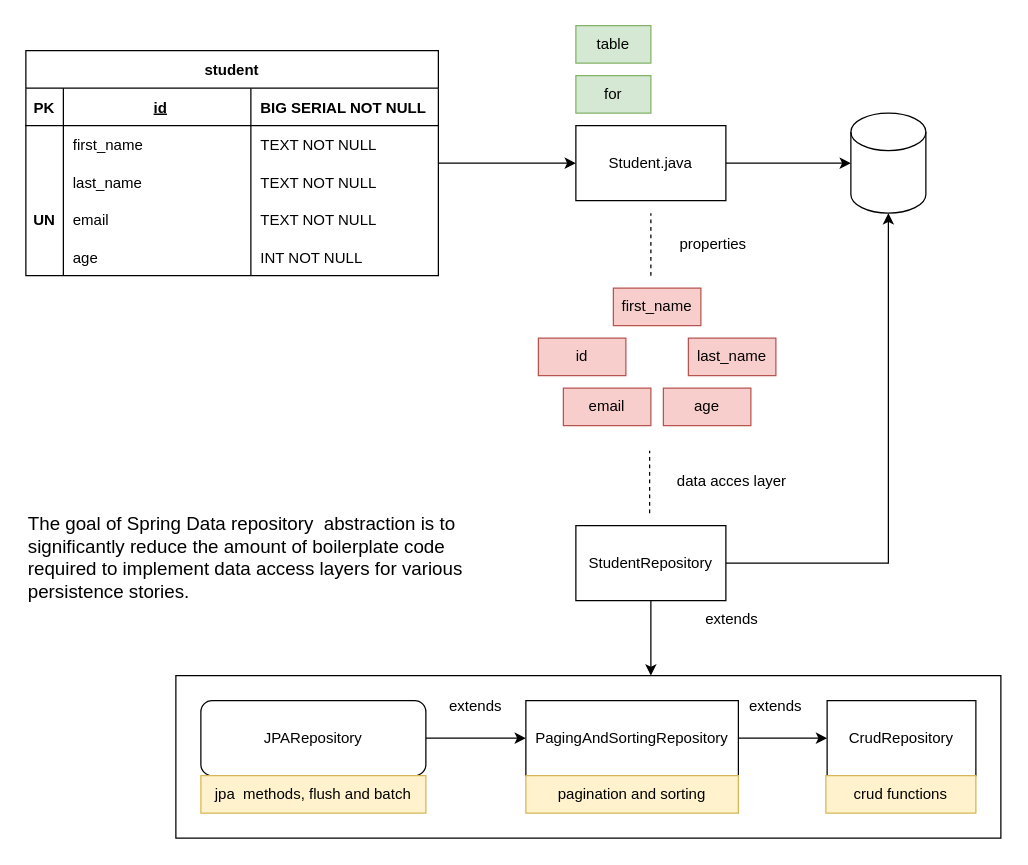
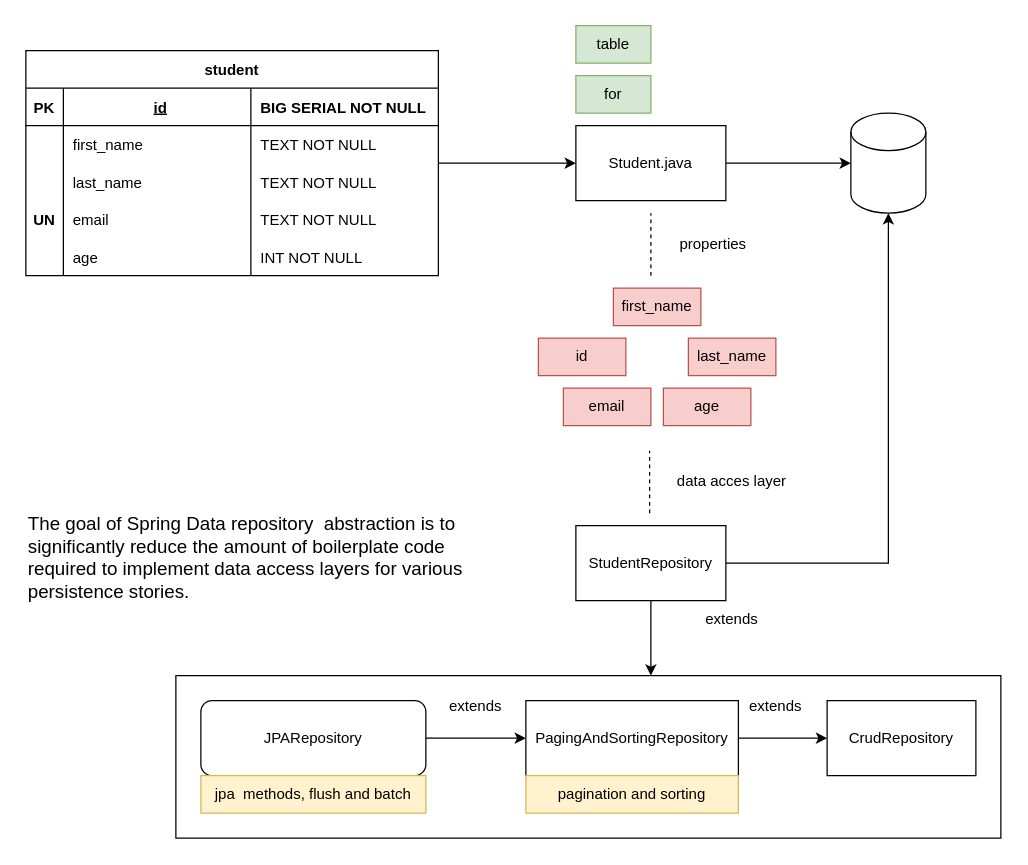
node "crud functions": removed
